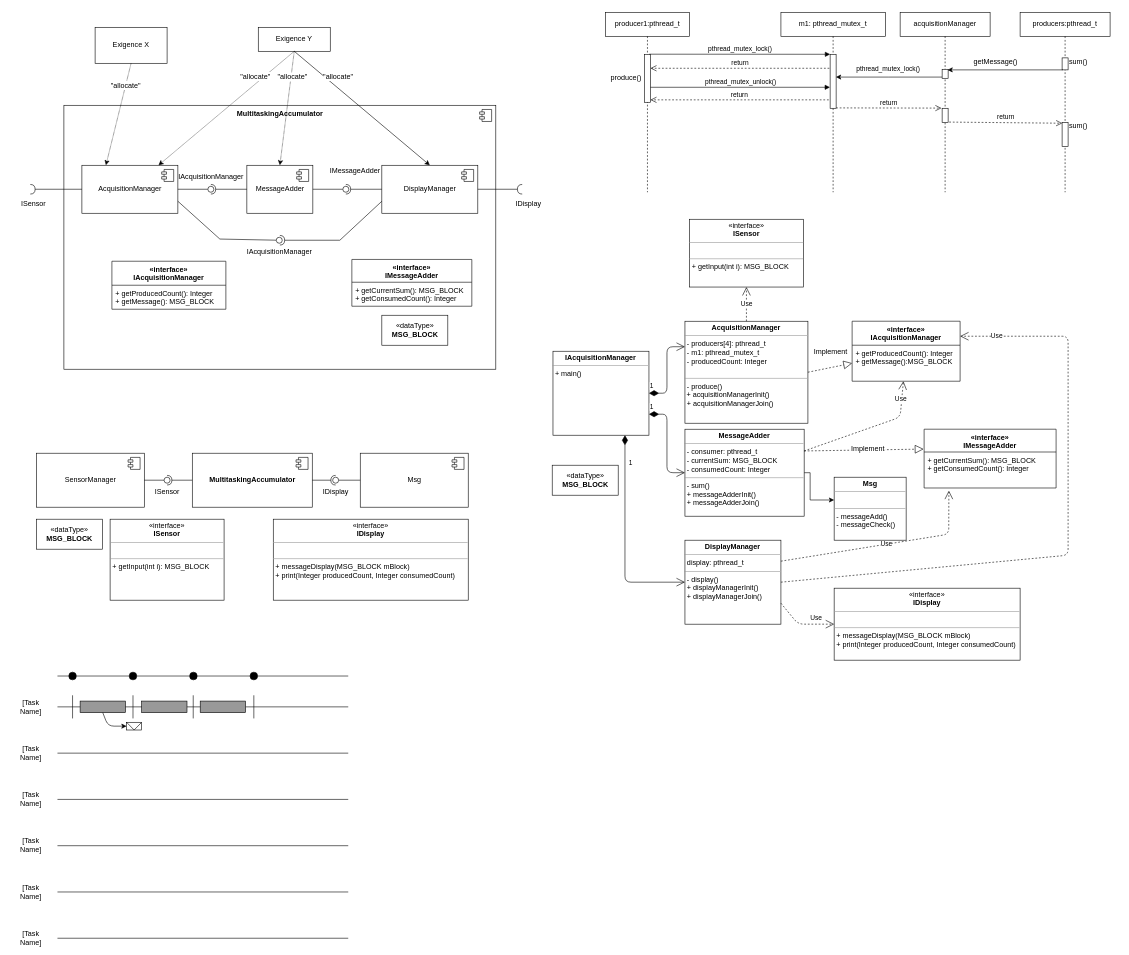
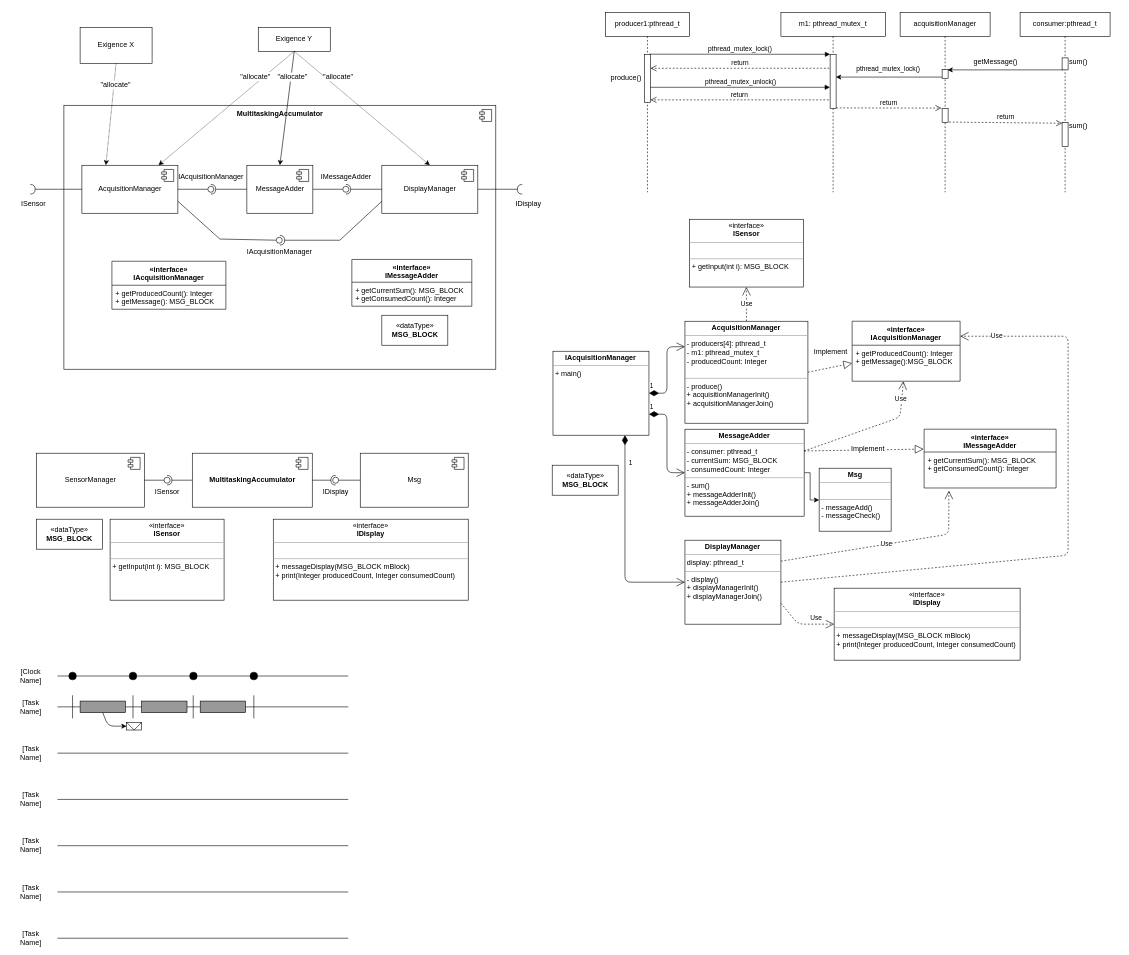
node "producers:pthread_t": label "producers:pthread_t" -> "consumer:pthread_t"
node "Exigence X": moved (131, 45) -> (116, 45)
edge "Exigence Y" -> "DisplayManager": style solid -> dashed
edge "Exigence Y" -> "MessageAdder": style dashed -> solid
node "IMessageAdder": moved (355, 171) -> (346, 177)
node "Msg - messageAdd() - messageCheck()": moved (870, 509) -> (855, 500)
node "[Clock Name]": added
